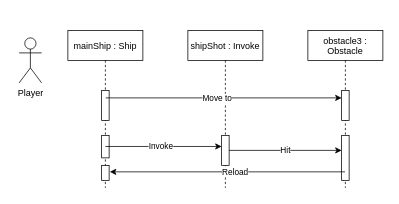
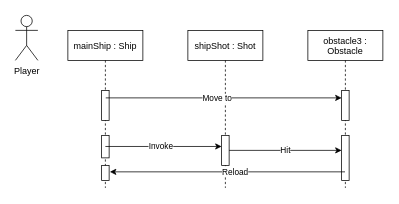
node "shipShot : Invoke": label "shipShot : Invoke" -> "shipShot : Shot"
node "Player": moved (30, 60) -> (27, 38)
